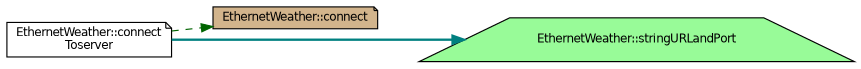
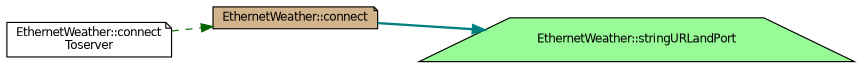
edge "EthernetWeather::connect Toserver" -> "EthernetWeather::stringURLandPort": now "EthernetWeather::connect" -> "EthernetWeather::stringURLandPort"
